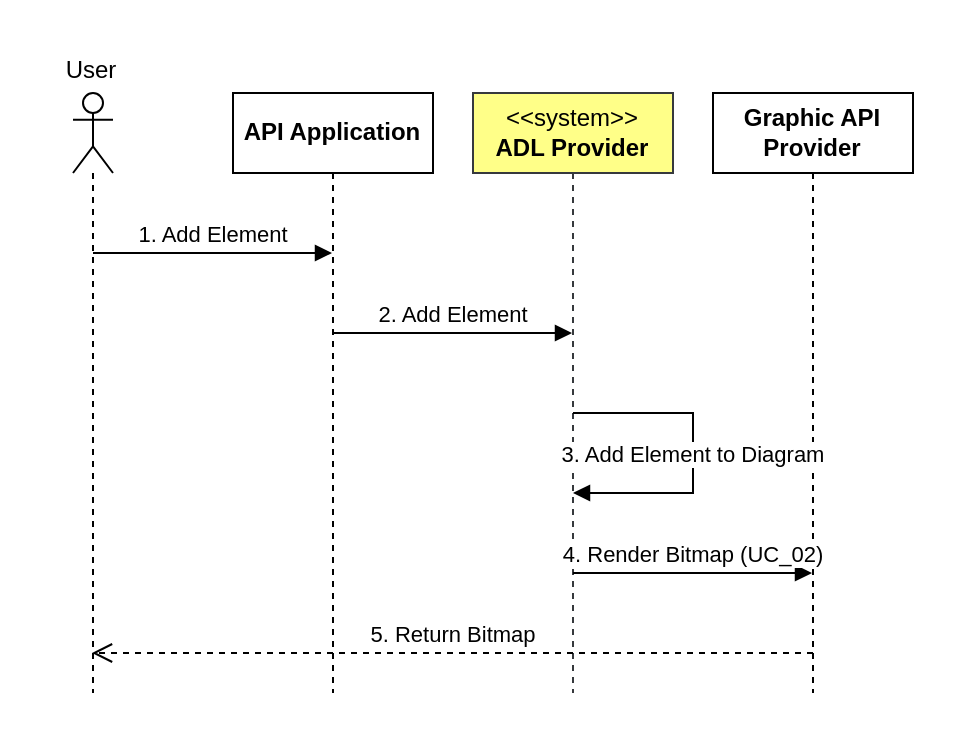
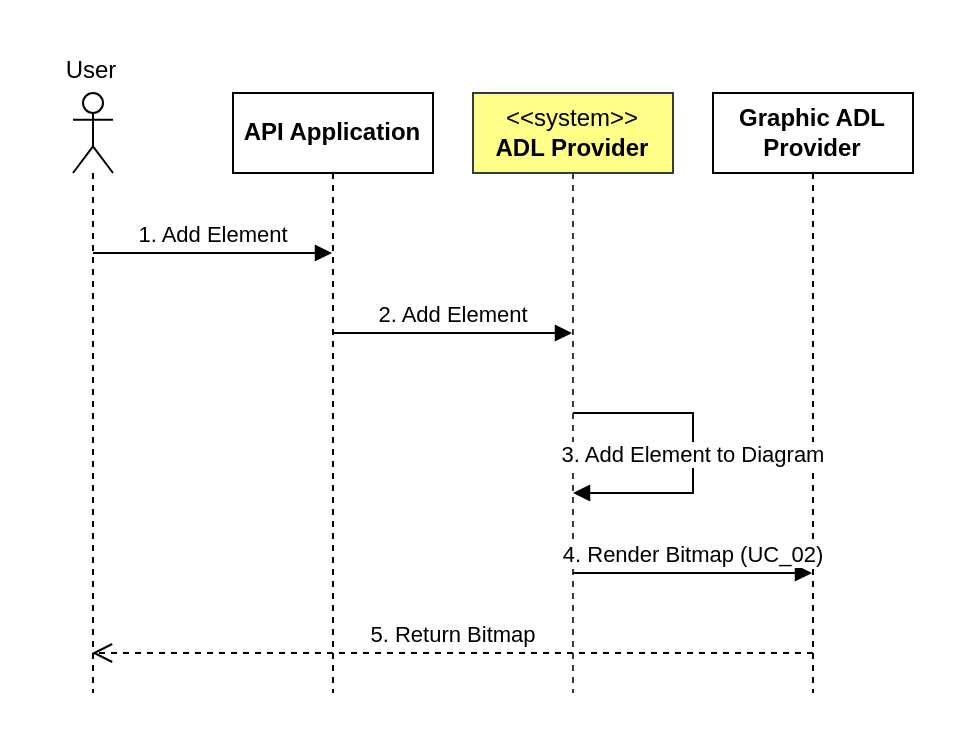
node "Graphic API Provider": label "Graphic API Provider" -> "Graphic ADL Provider"
